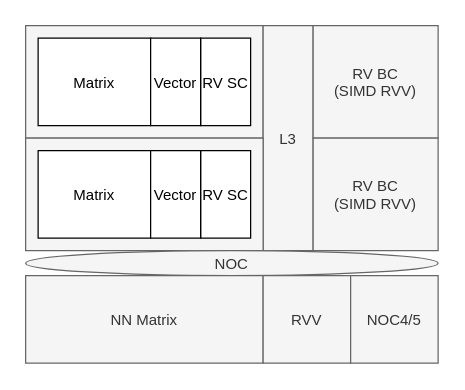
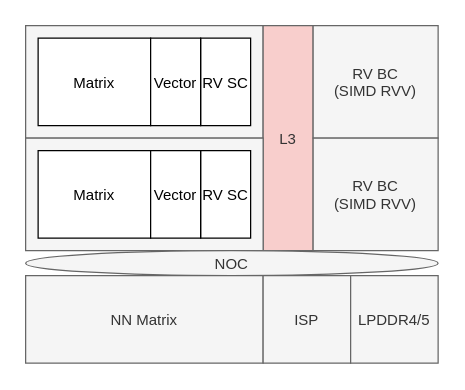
node "L3": fillcolor #f5f5f5 -> #f8cecc
node "RVV": label "RVV" -> "ISP"
node "NOC4/5": label "NOC4/5" -> "LPDDR4/5"
